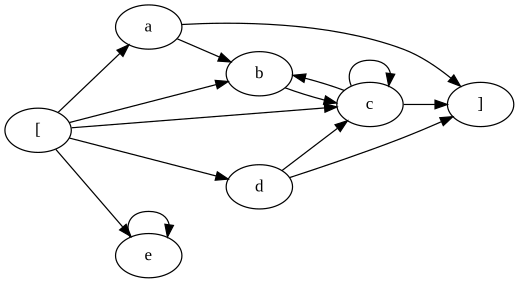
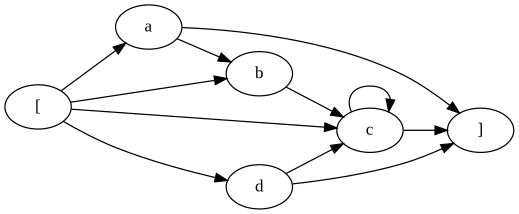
edge "c" -> "b": removed
node "e": removed
